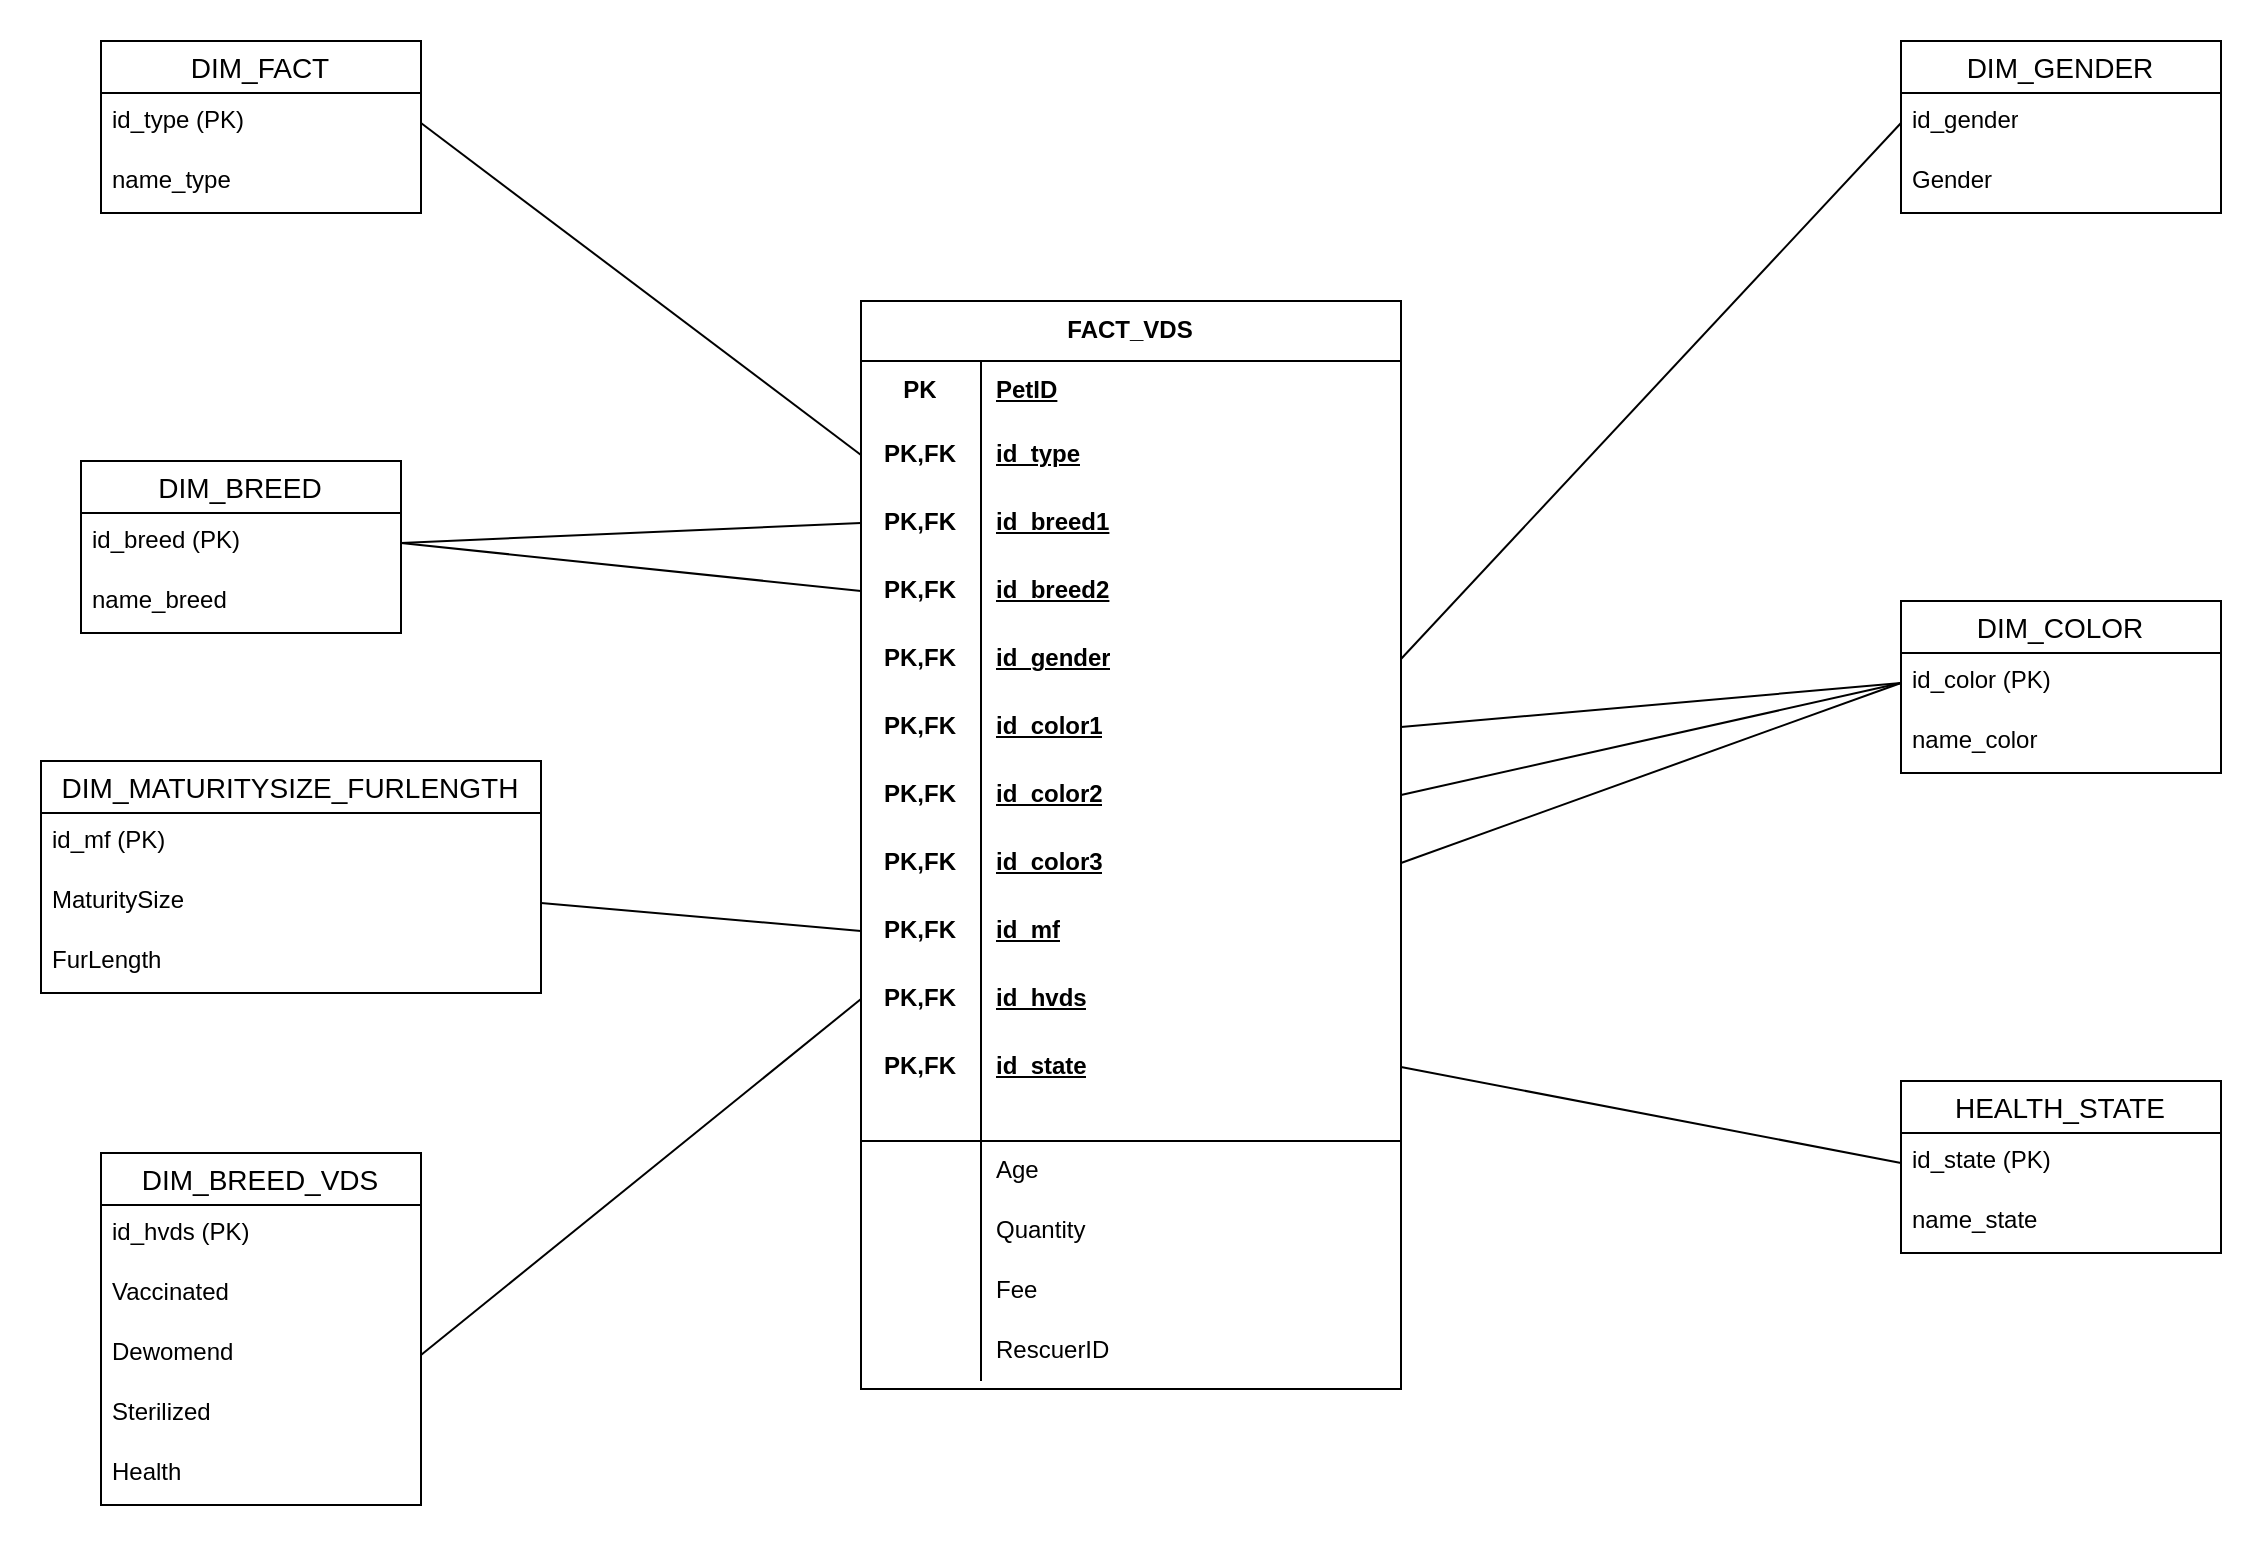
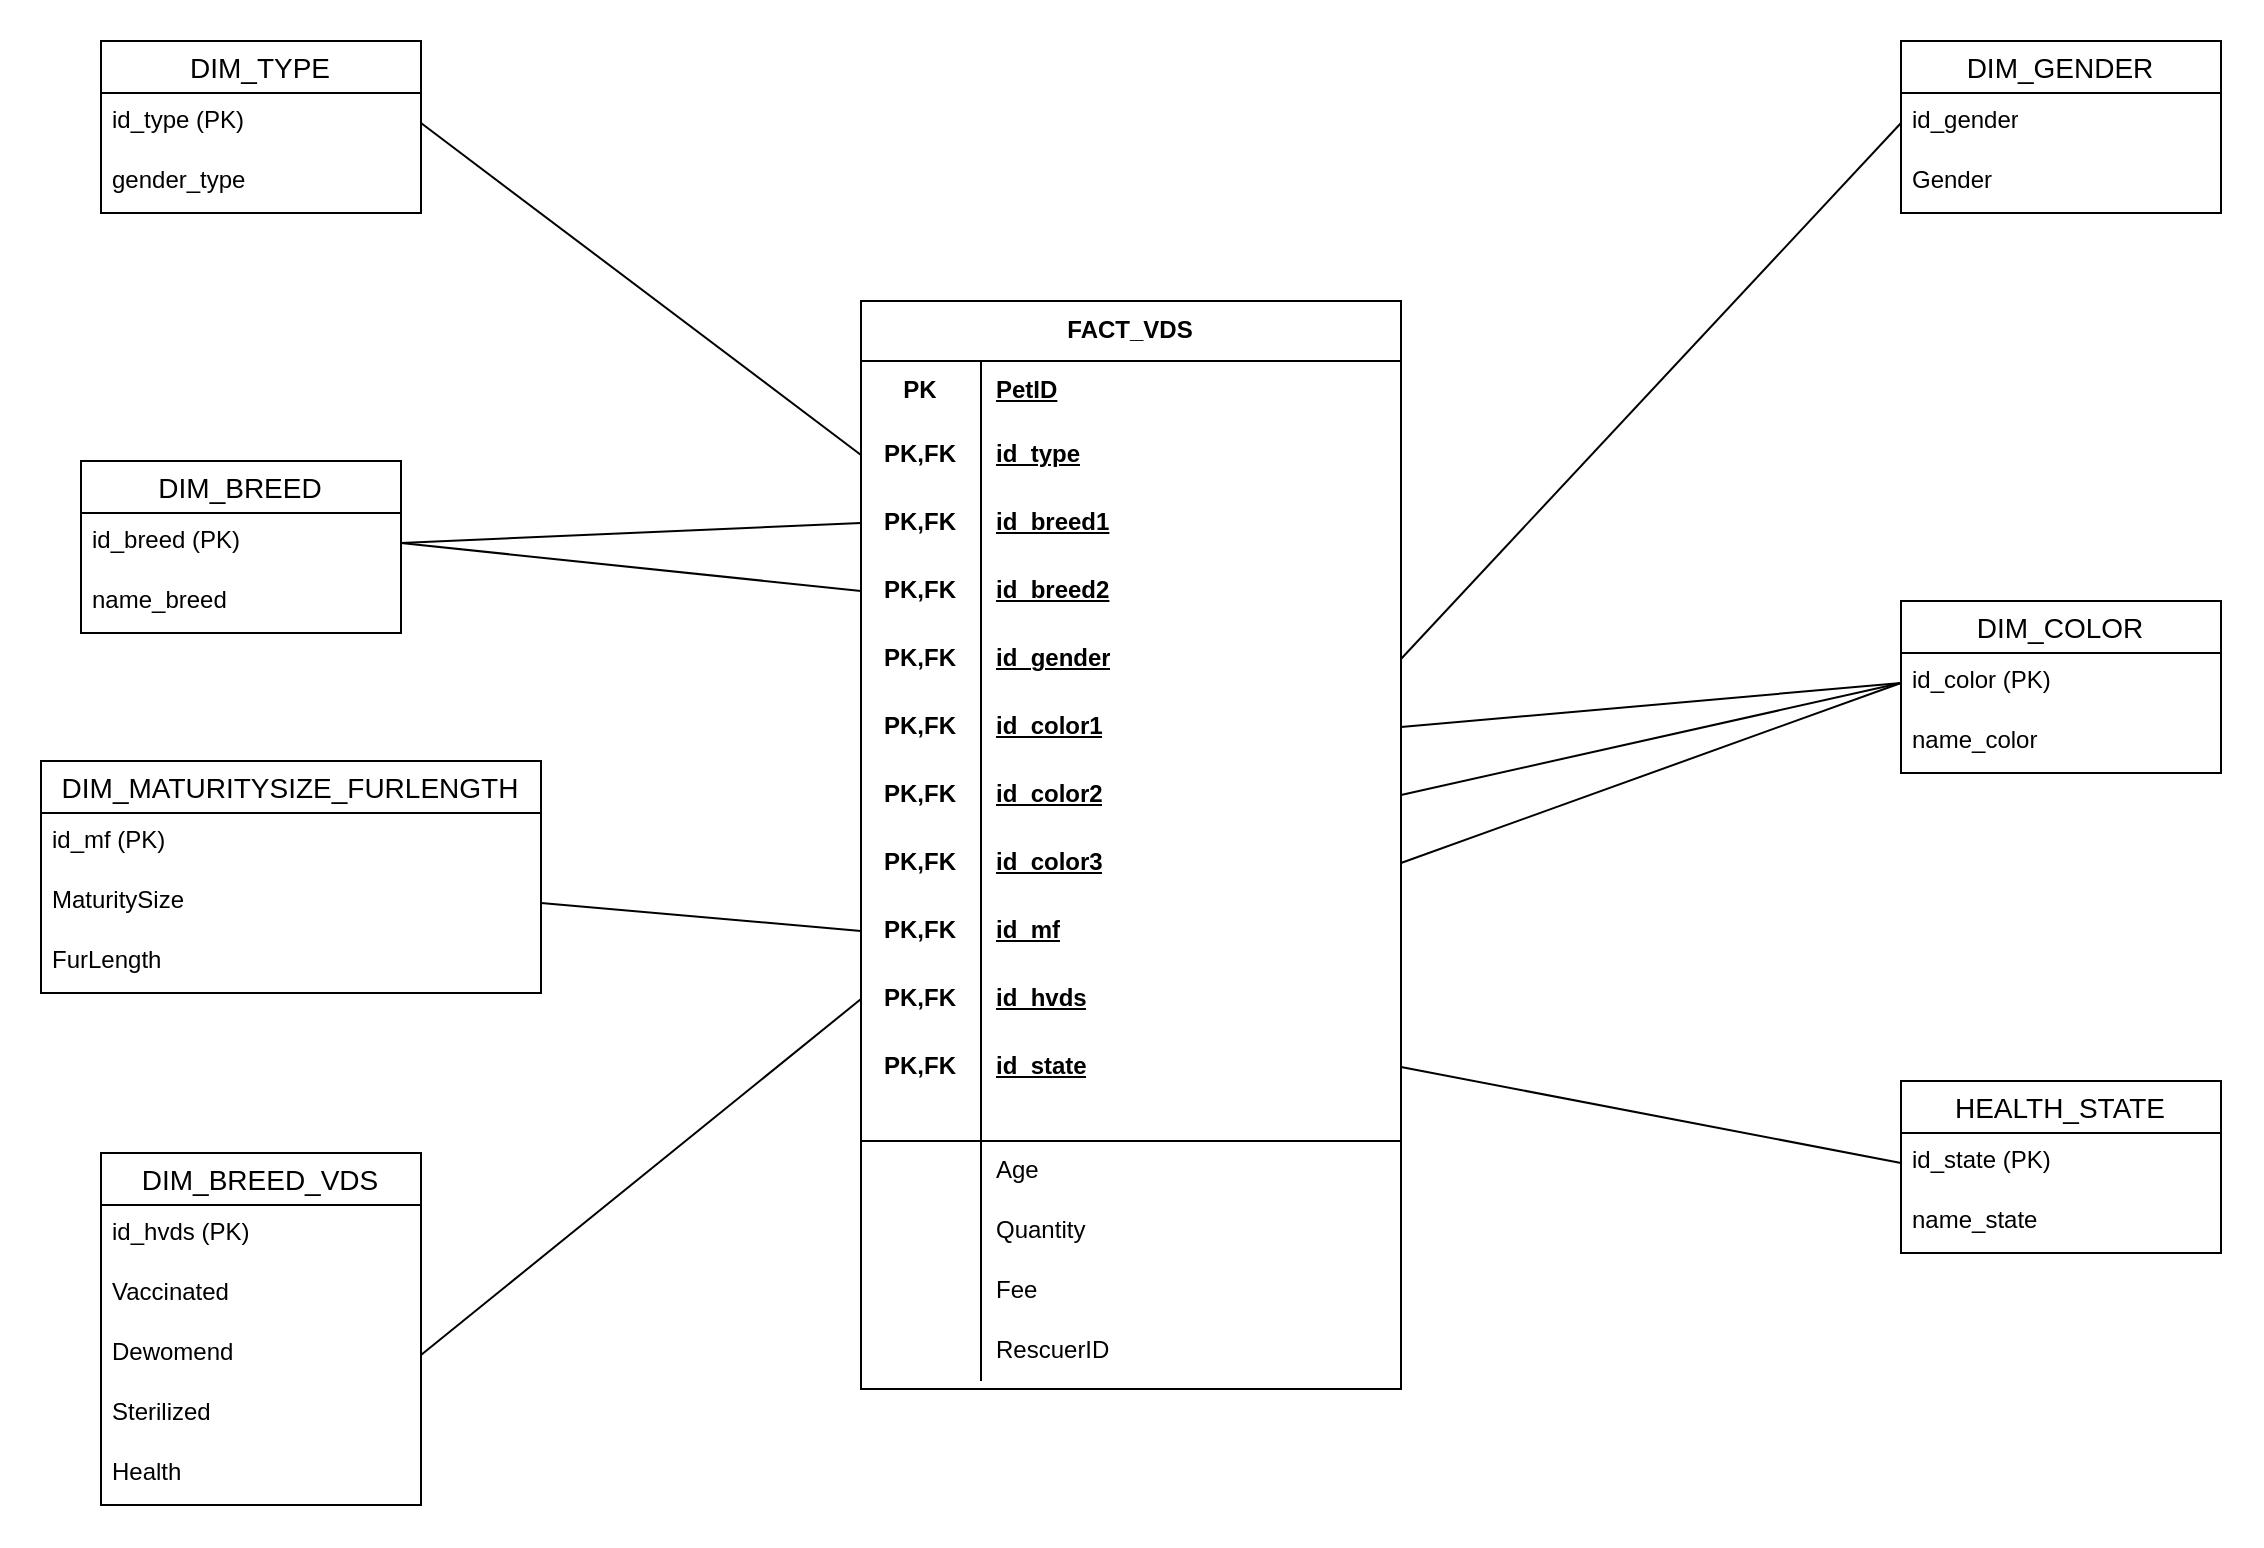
node "DIM_FACT": label "DIM_FACT" -> "DIM_TYPE"
node "name_type": label "name_type" -> "gender_type"
